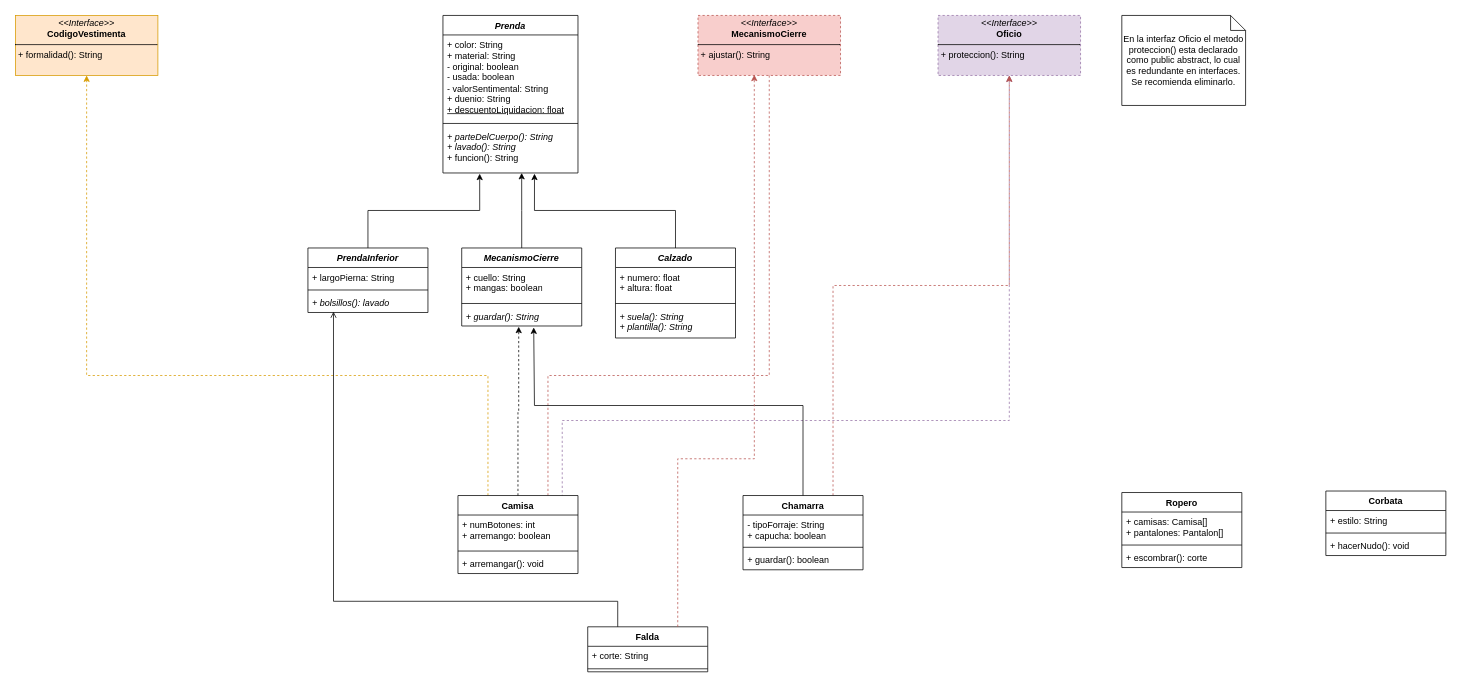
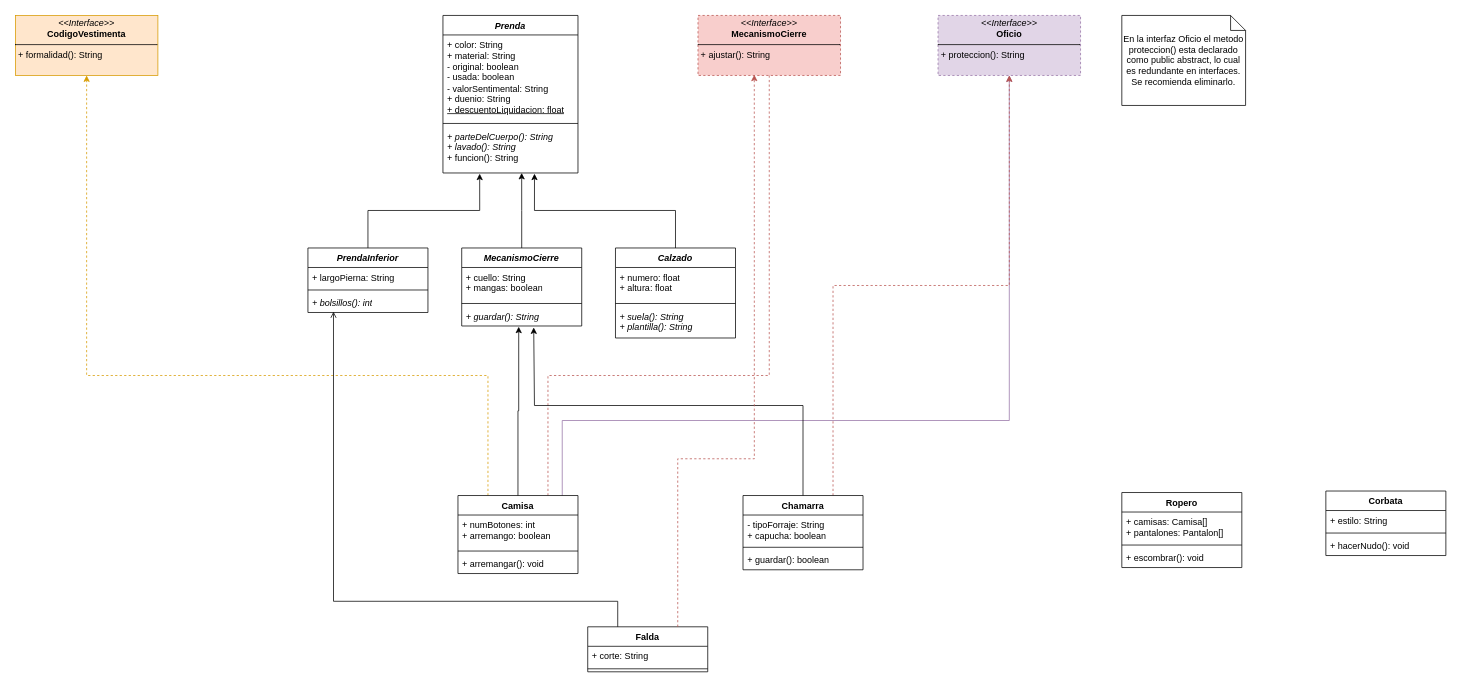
node "+ bolsillos(): lavado": label "+ bolsillos(): lavado" -> "+ bolsillos(): int"
edge "Camisa" -> "+ guardar(): String": style dashed -> solid
edge "Camisa" -> "<<Interface>> Oficio + proteccion(): String": style dashed -> solid
node "+ escombrar(): corte": label "+ escombrar(): corte" -> "+ escombrar(): void"
